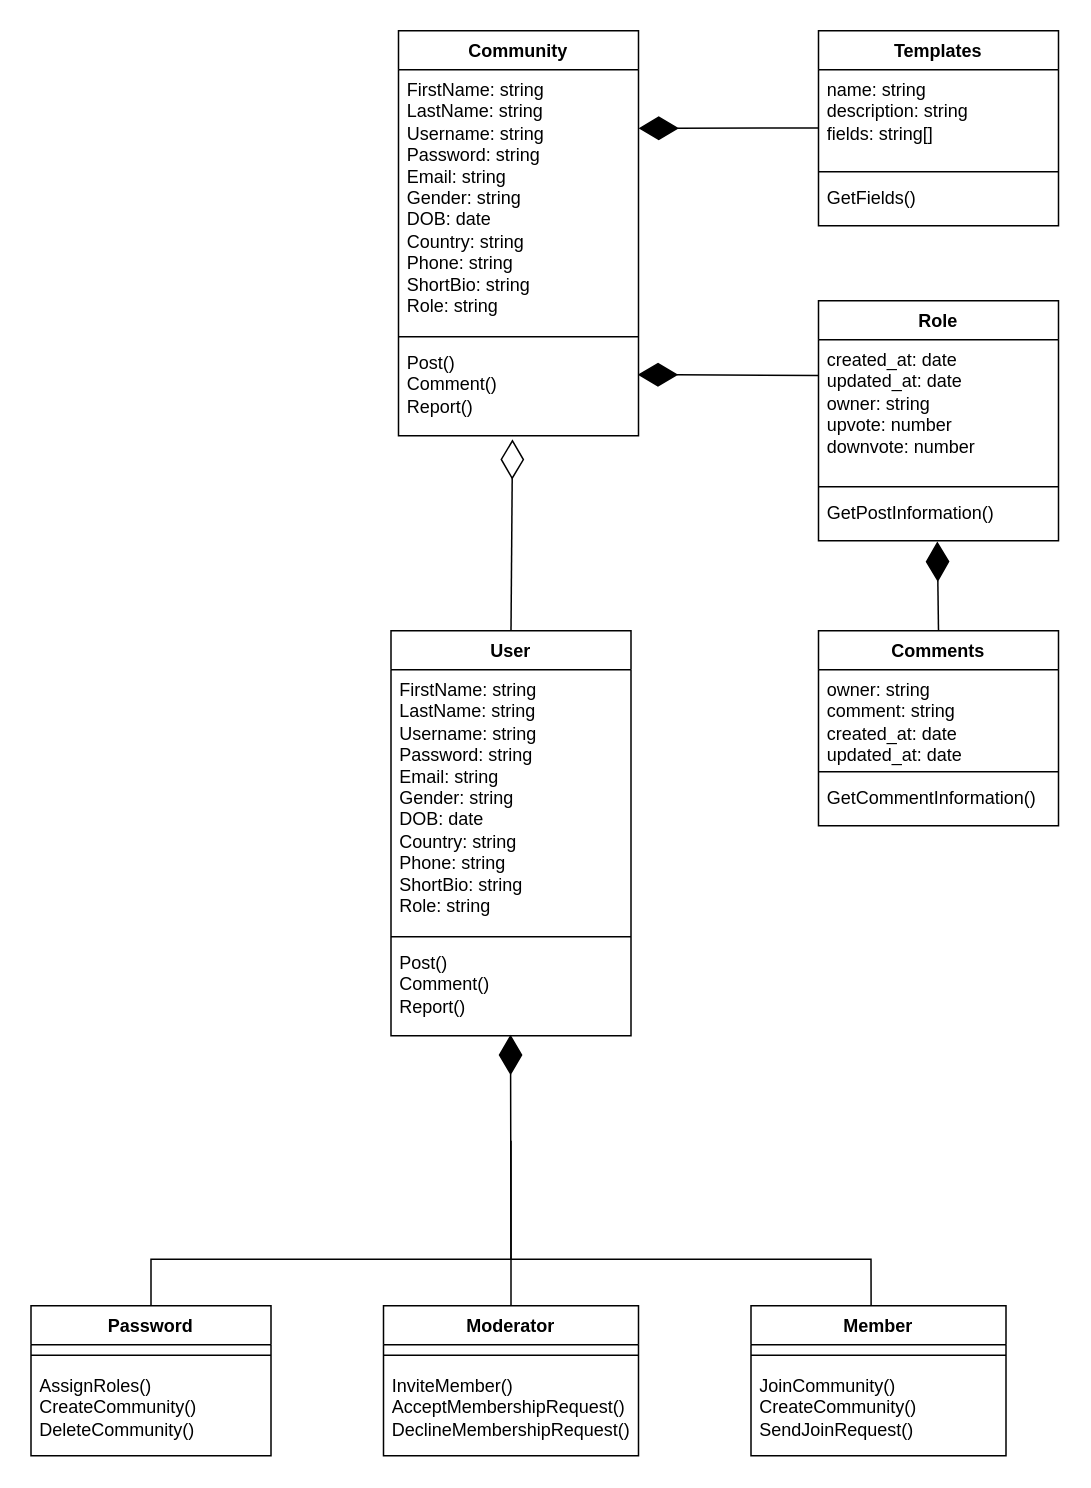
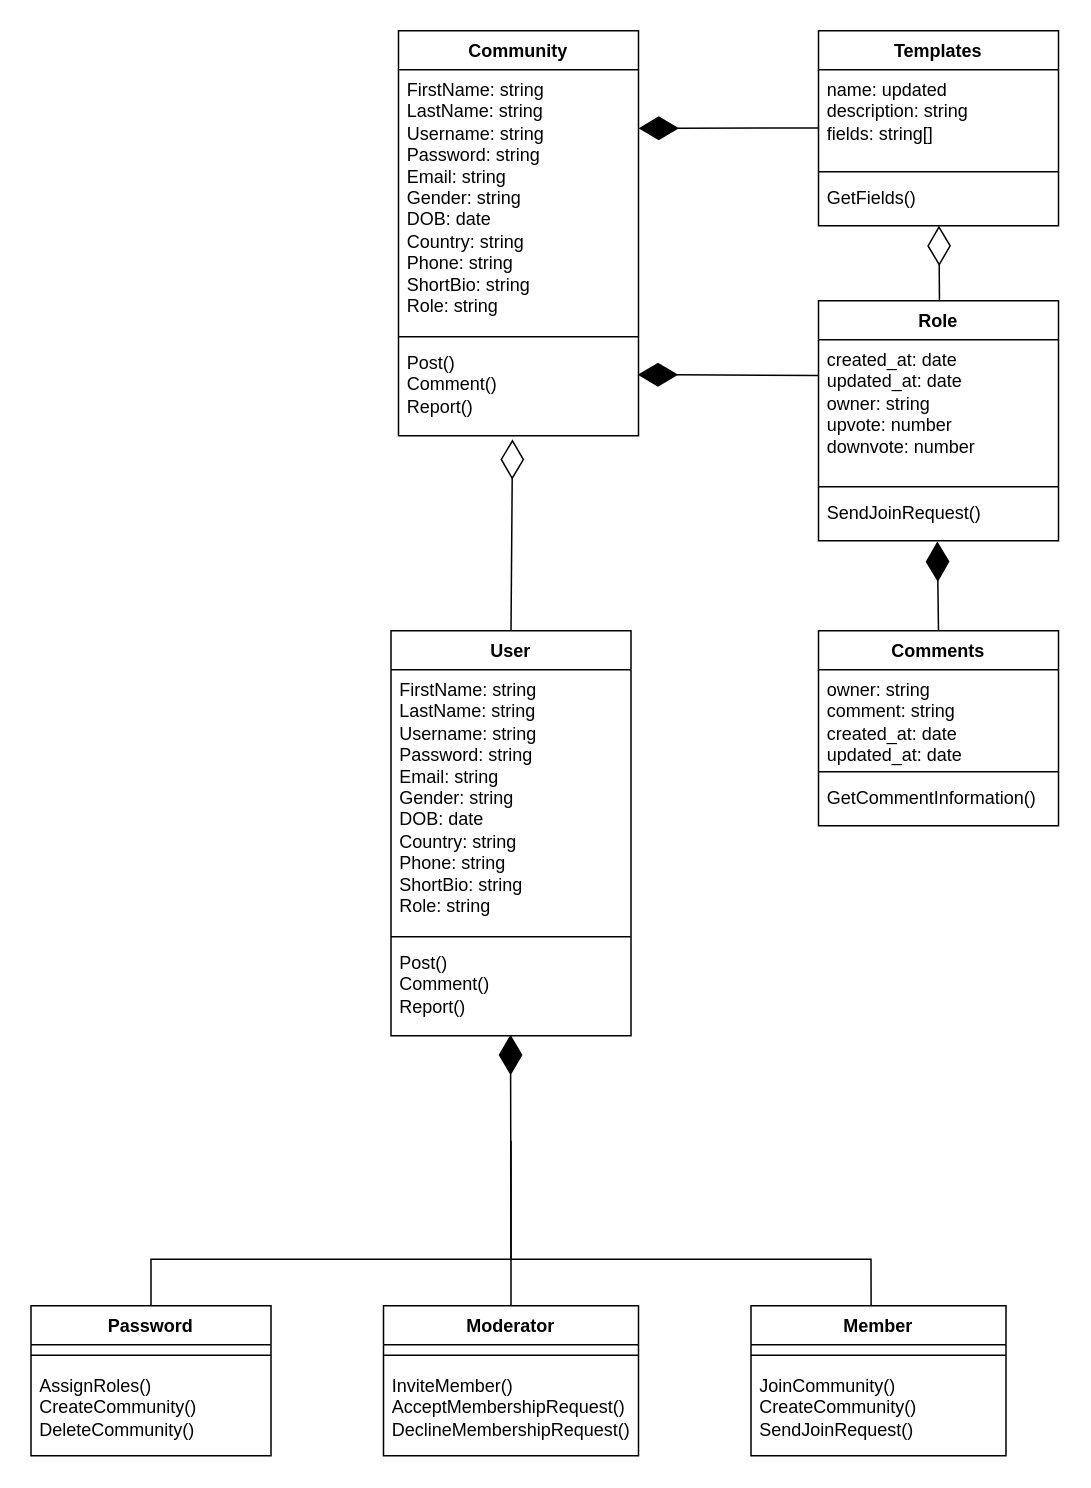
node "name: string description: string fields: string[]": label "name: string description: string fields: string[]" -> "name: updated description: string fields: string[]"
edge "Role" -> "GetFields()": added
node "GetPostInformation()": label "GetPostInformation()" -> "SendJoinRequest()"
